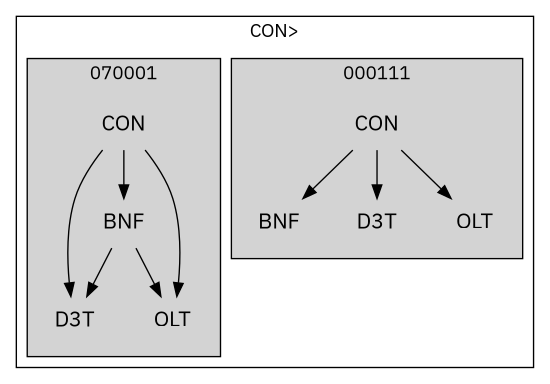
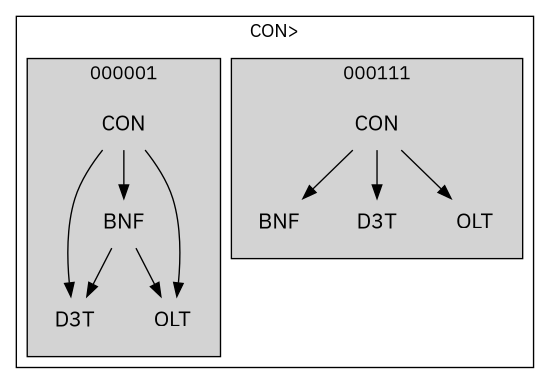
cluster "070001": label "070001" -> "000001"
